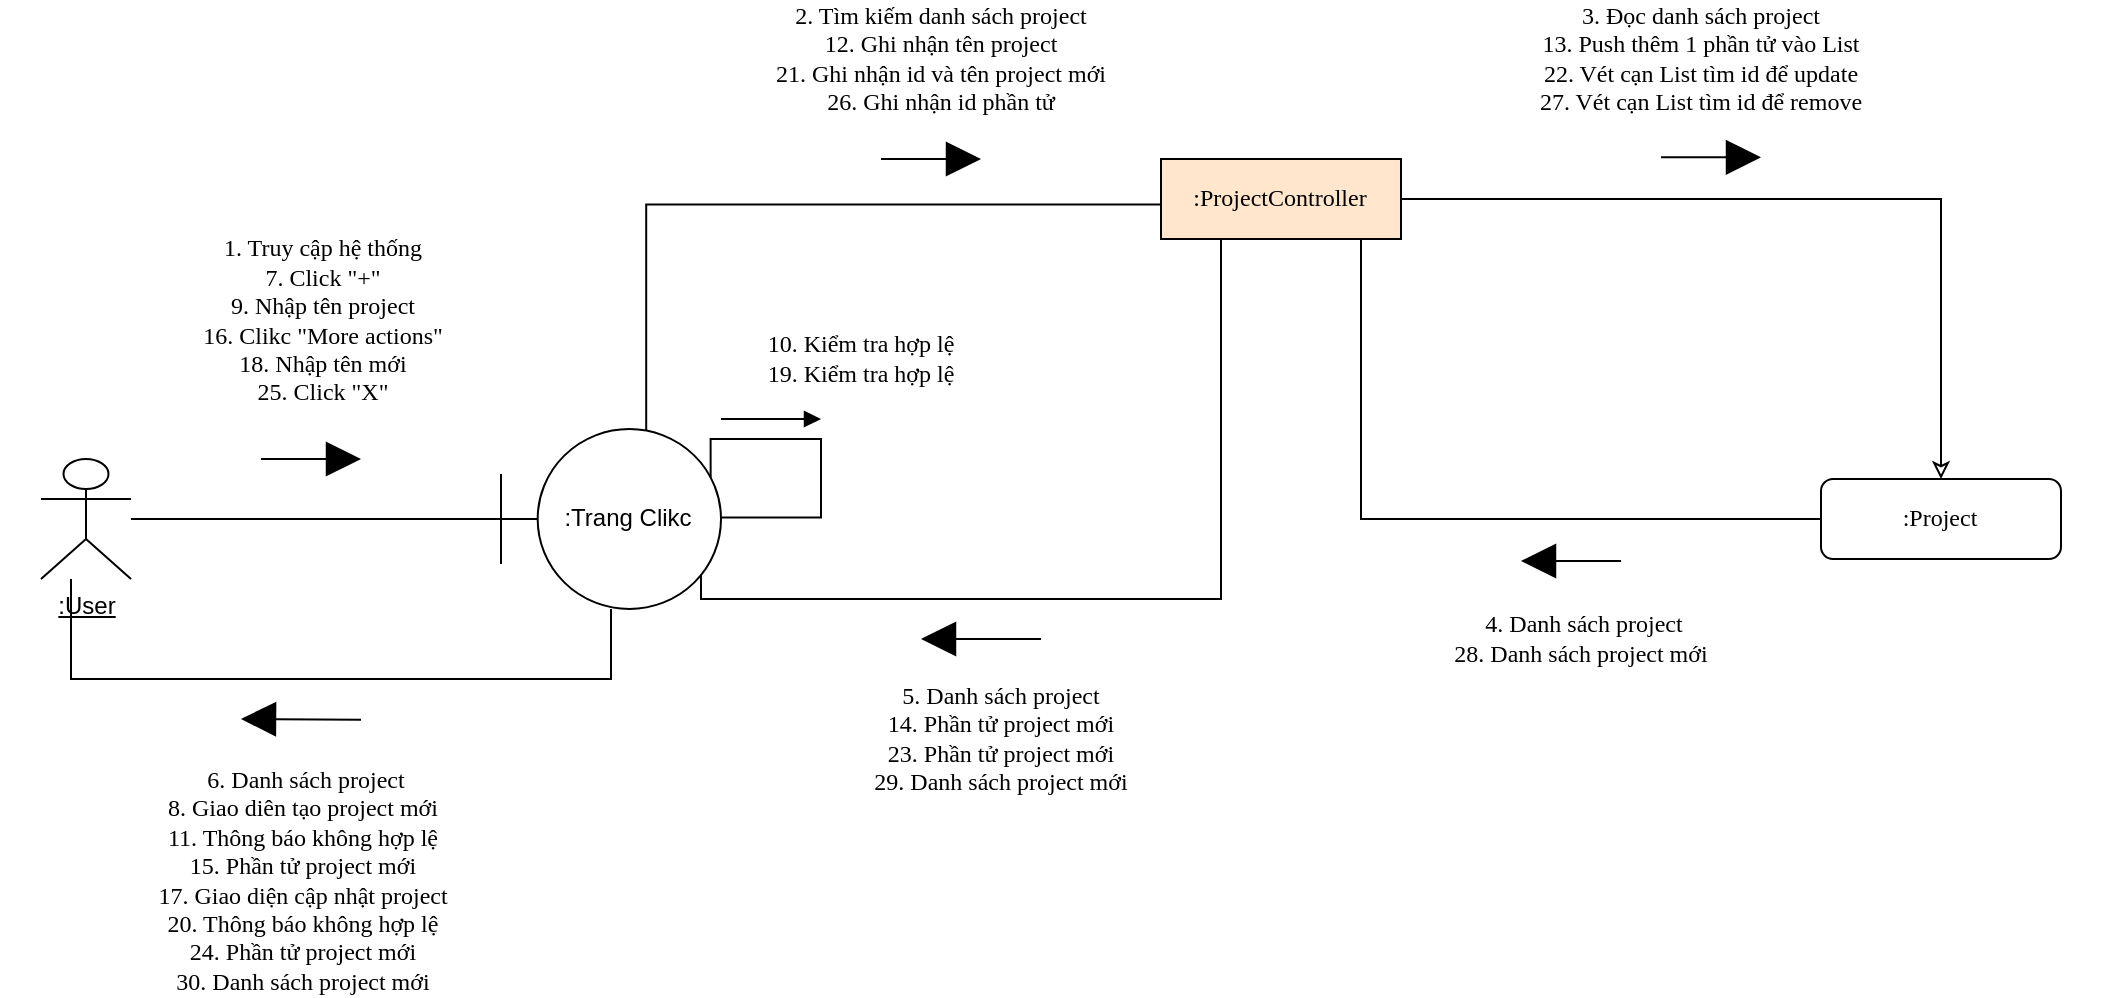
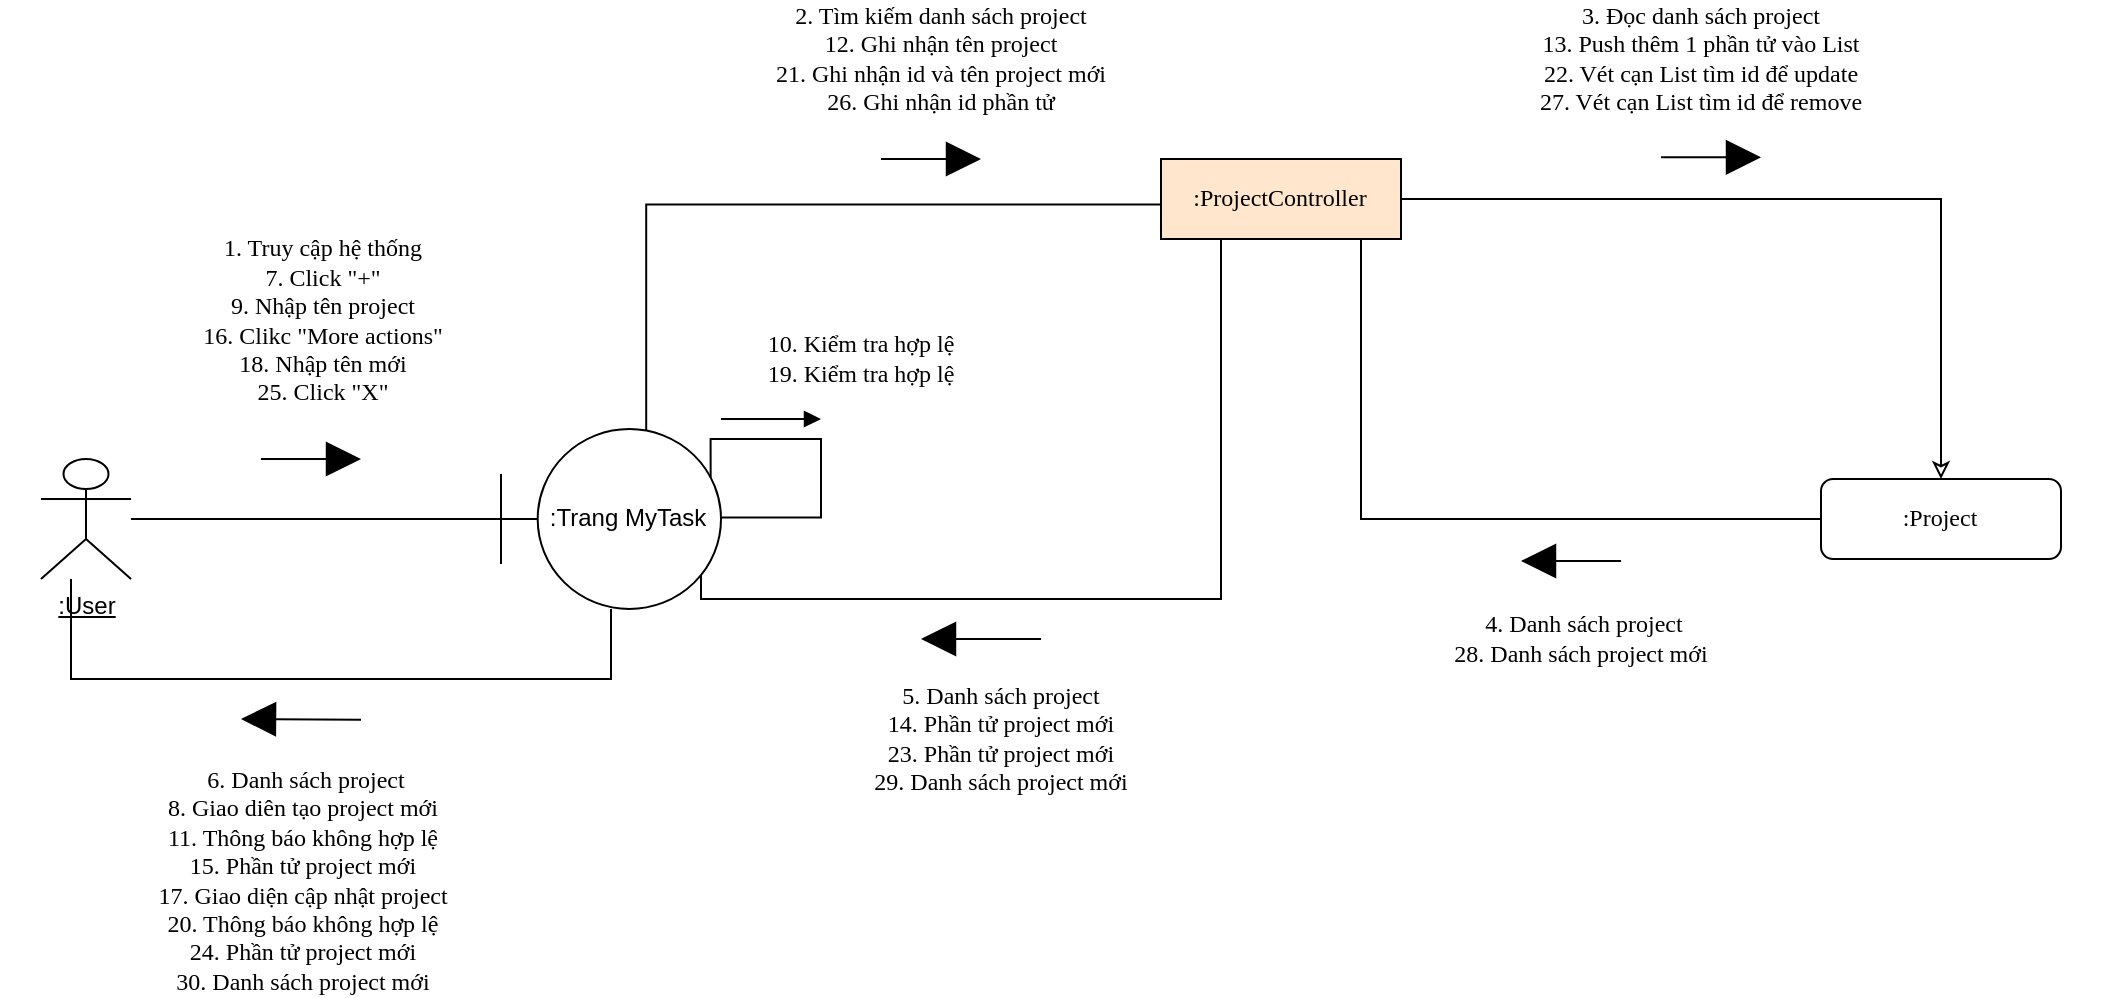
node ":Trang Clikc": label ":Trang Clikc" -> ":Trang MyTask"
